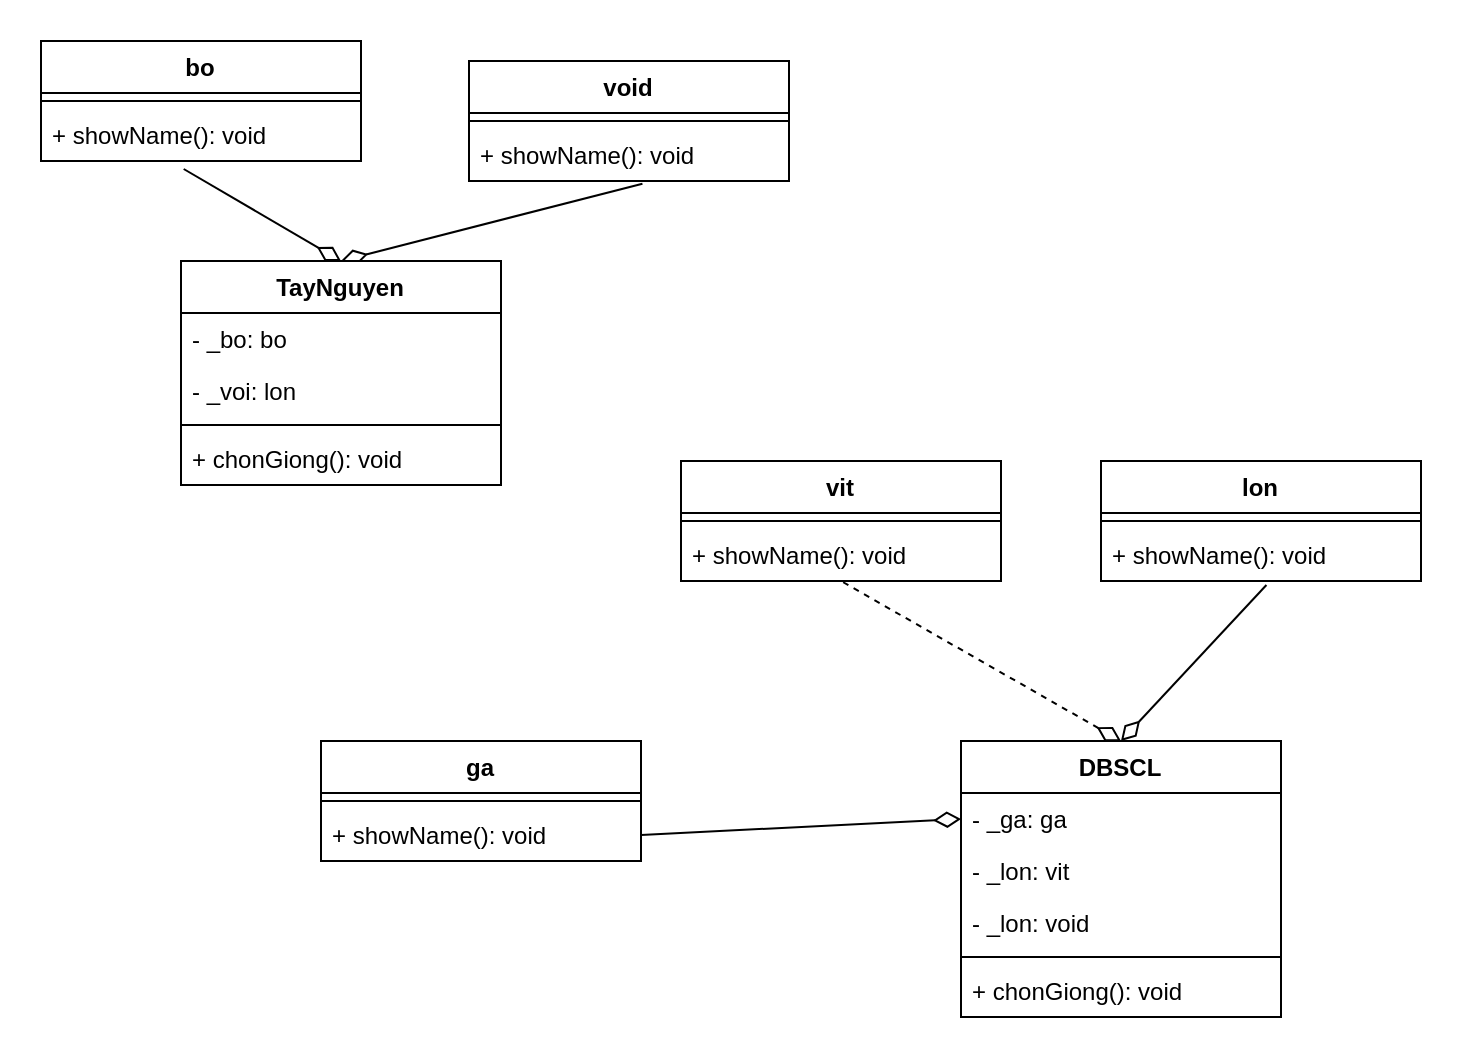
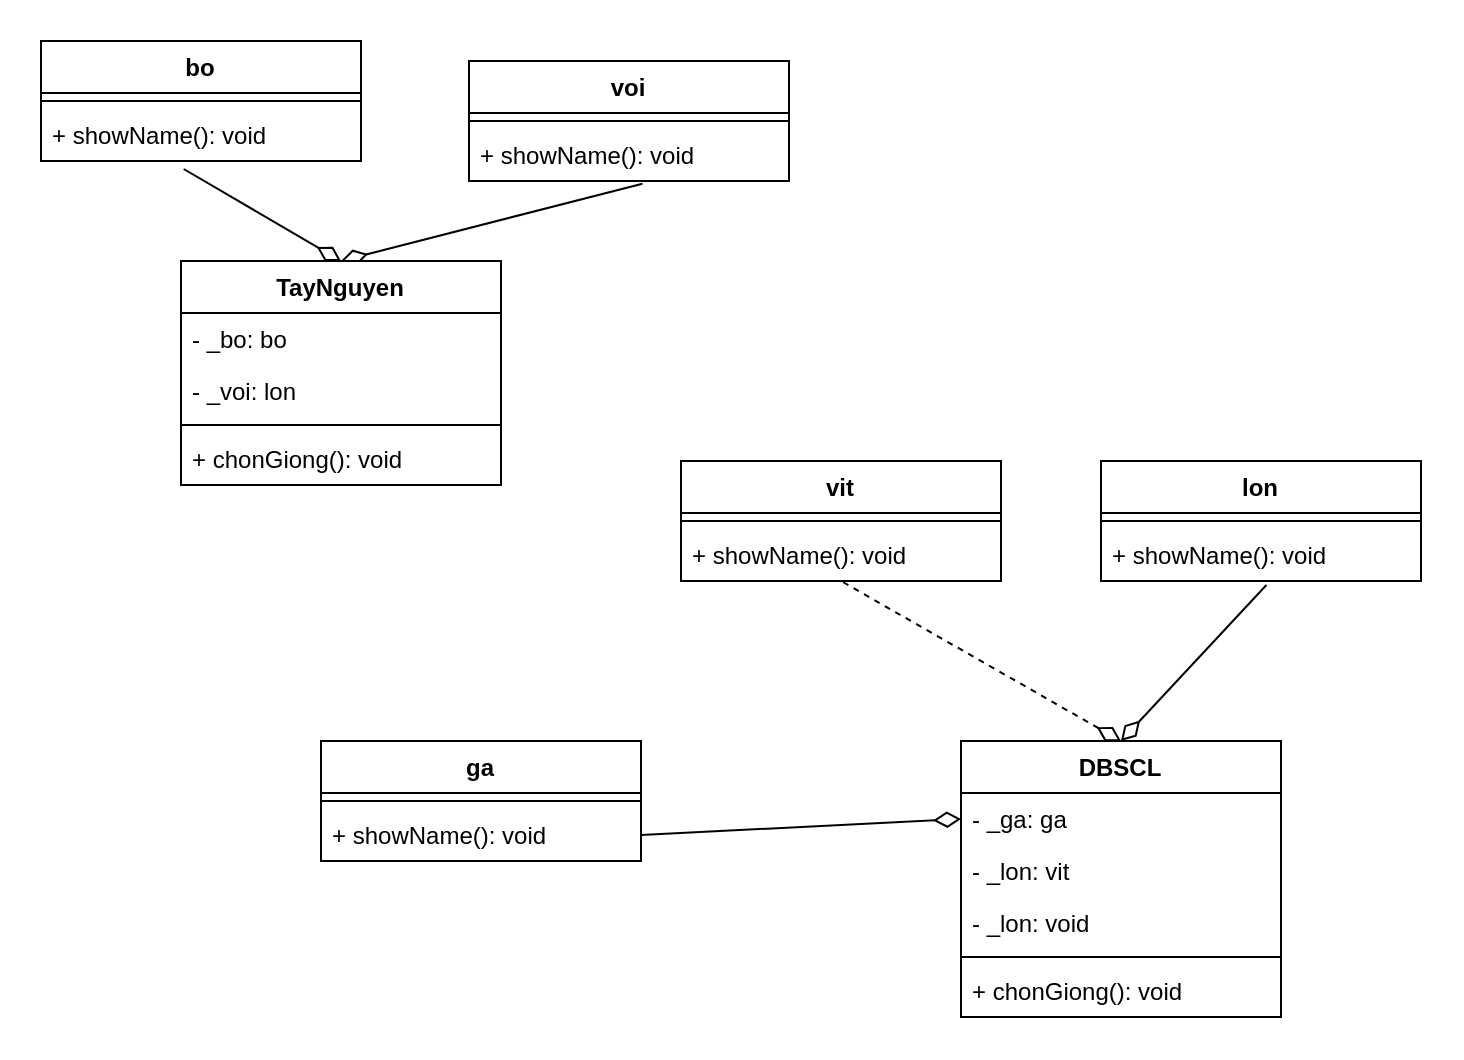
node "void": label "void" -> "voi"
